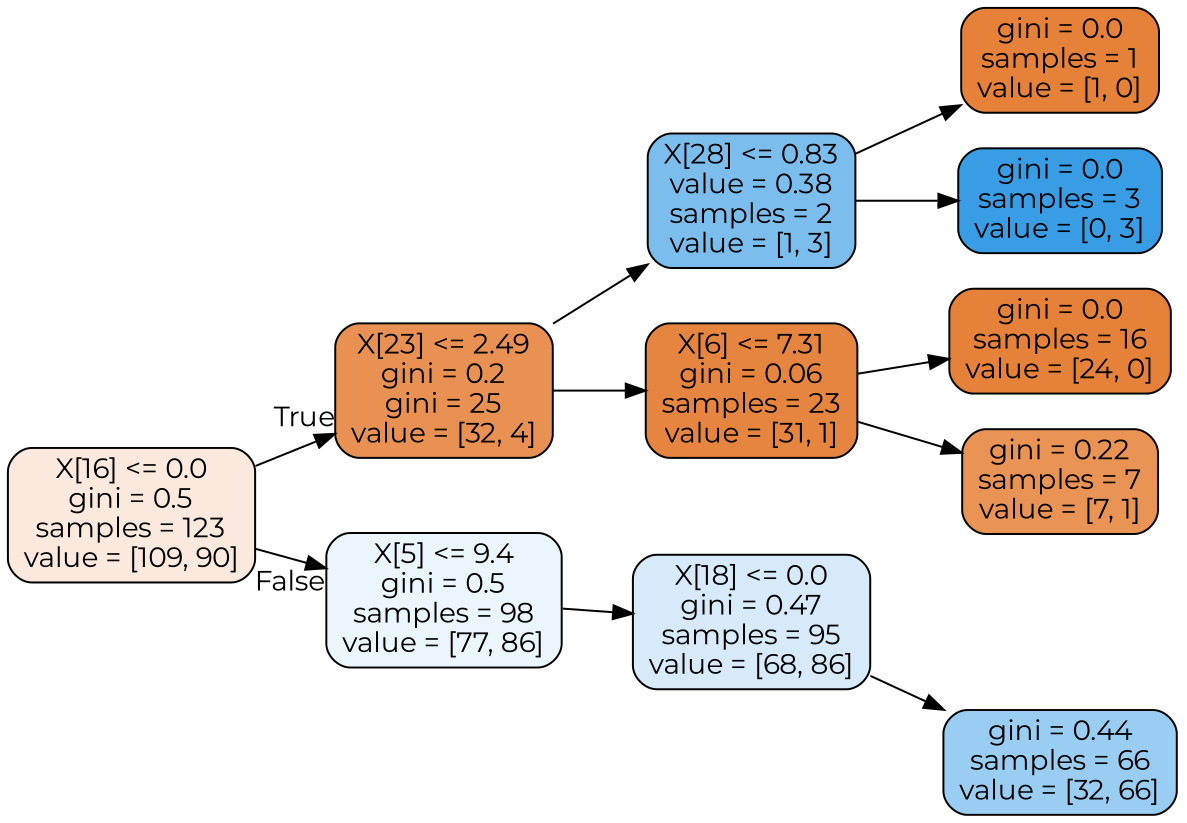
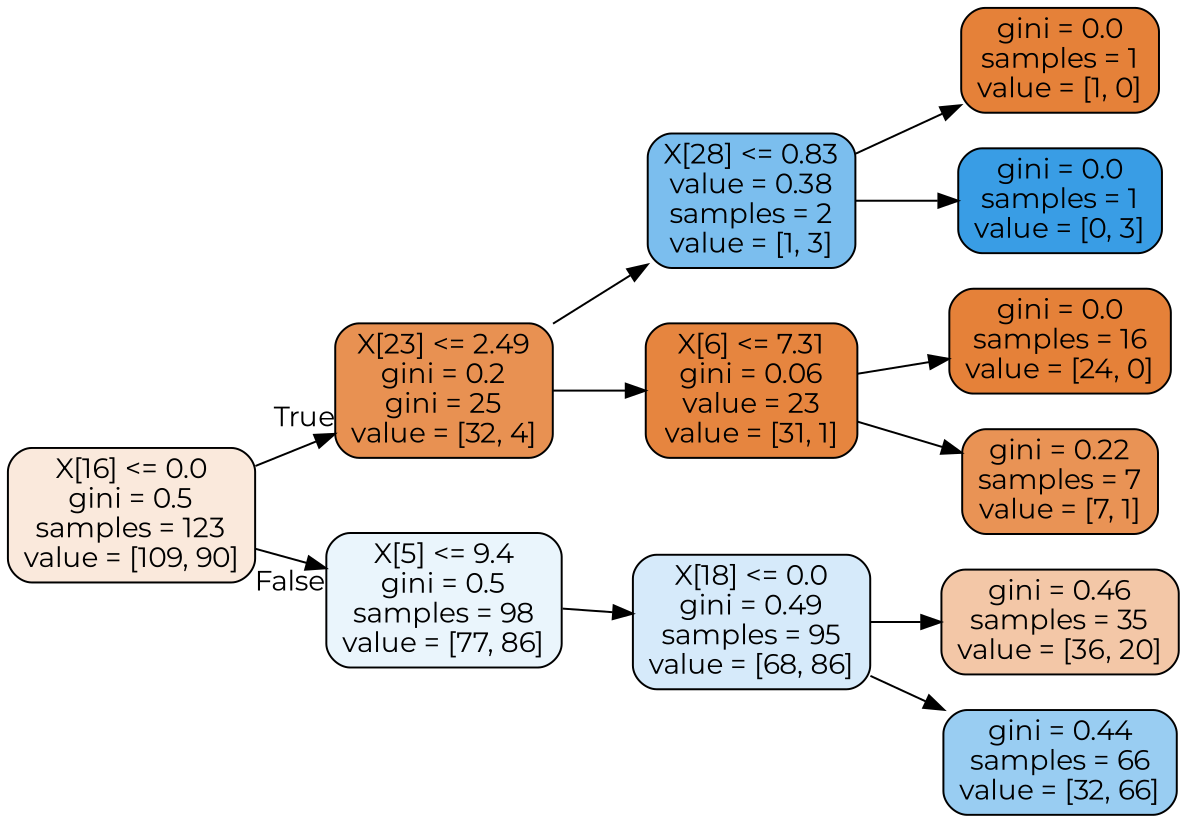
node "gini = 0.0 samples = 3 value = [0, 3]": label "gini = 0.0 samples = 3 value = [0, 3]" -> "gini = 0.0 samples = 1 value = [0, 3]"
node "X[6] <= 7.31 gini = 0.06 samples = 23 value = [31, 1]": label "X[6] <= 7.31 gini = 0.06 samples = 23 value = [31, 1]" -> "X[6] <= 7.31 gini = 0.06 value = 23 value = [31, 1]"
node "X[18] <= 0.0 gini = 0.47 samples = 95 value = [68, 86]": label "X[18] <= 0.0 gini = 0.47 samples = 95 value = [68, 86]" -> "X[18] <= 0.0 gini = 0.49 samples = 95 value = [68, 86]"
node "gini = 0.46 samples = 35 value = [36, 20]": added
